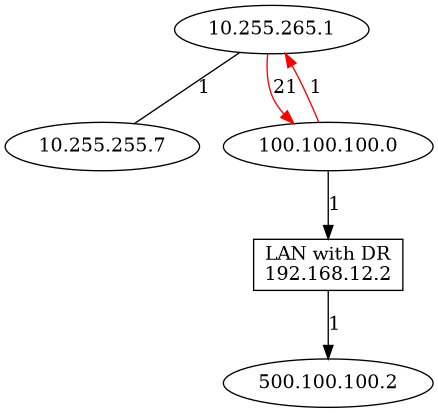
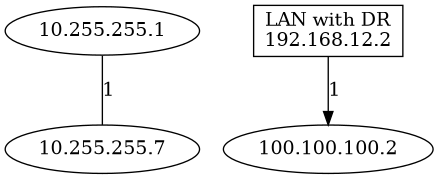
node "10.255.265.1": label "10.255.265.1" -> "10.255.255.1"
node "100.100.100.0": removed
node "500.100.100.2": label "500.100.100.2" -> "100.100.100.2"
